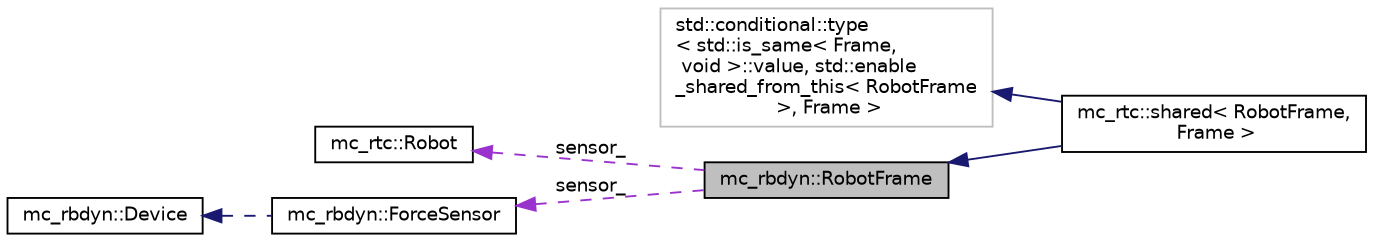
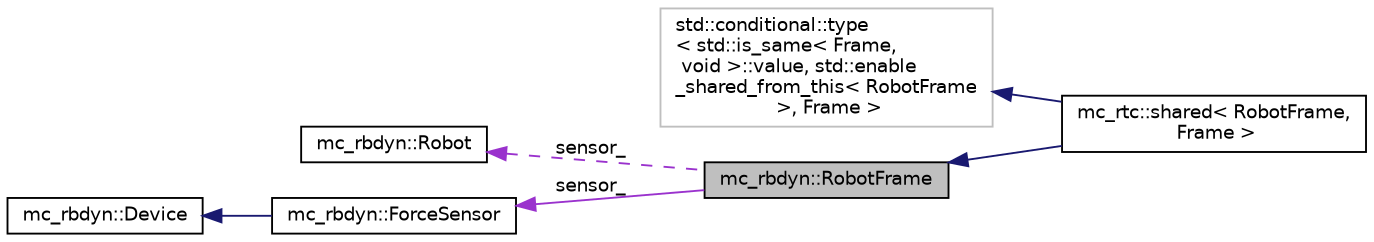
node "mc_rtc::Robot": label "mc_rtc::Robot" -> "mc_rbdyn::Robot"
edge "mc_rbdyn::RobotFrame" -> "mc_rbdyn::ForceSensor": style dashed -> solid
edge "mc_rbdyn::ForceSensor" -> "mc_rbdyn::Device": style dashed -> solid
